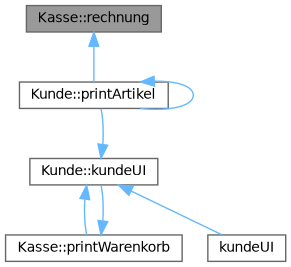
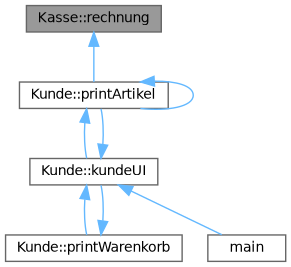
edge "Kunde::kundeUI" -> "Kunde::printArtikel": added
node "Kasse::printWarenkorb": label "Kasse::printWarenkorb" -> "Kunde::printWarenkorb"
node "kundeUI": label "kundeUI" -> "main"
